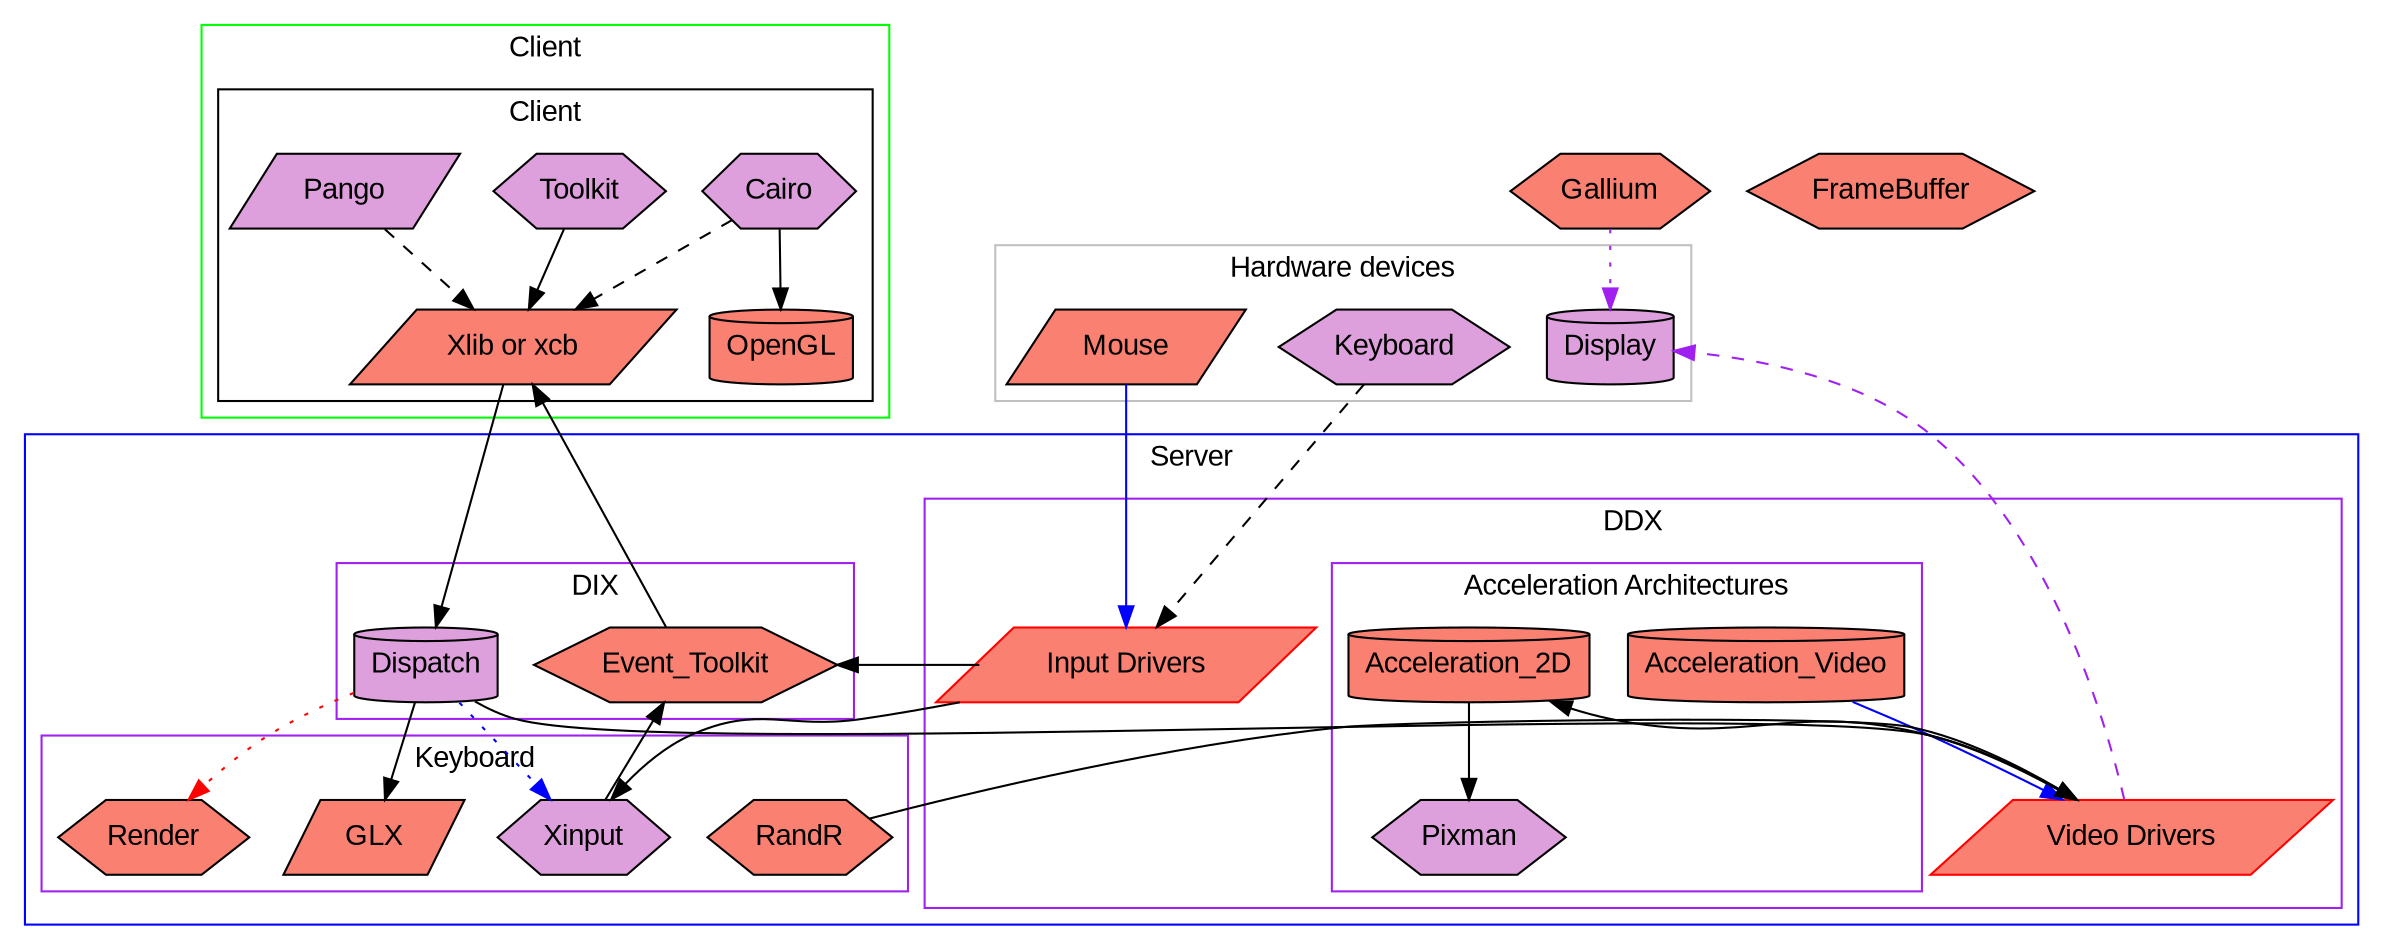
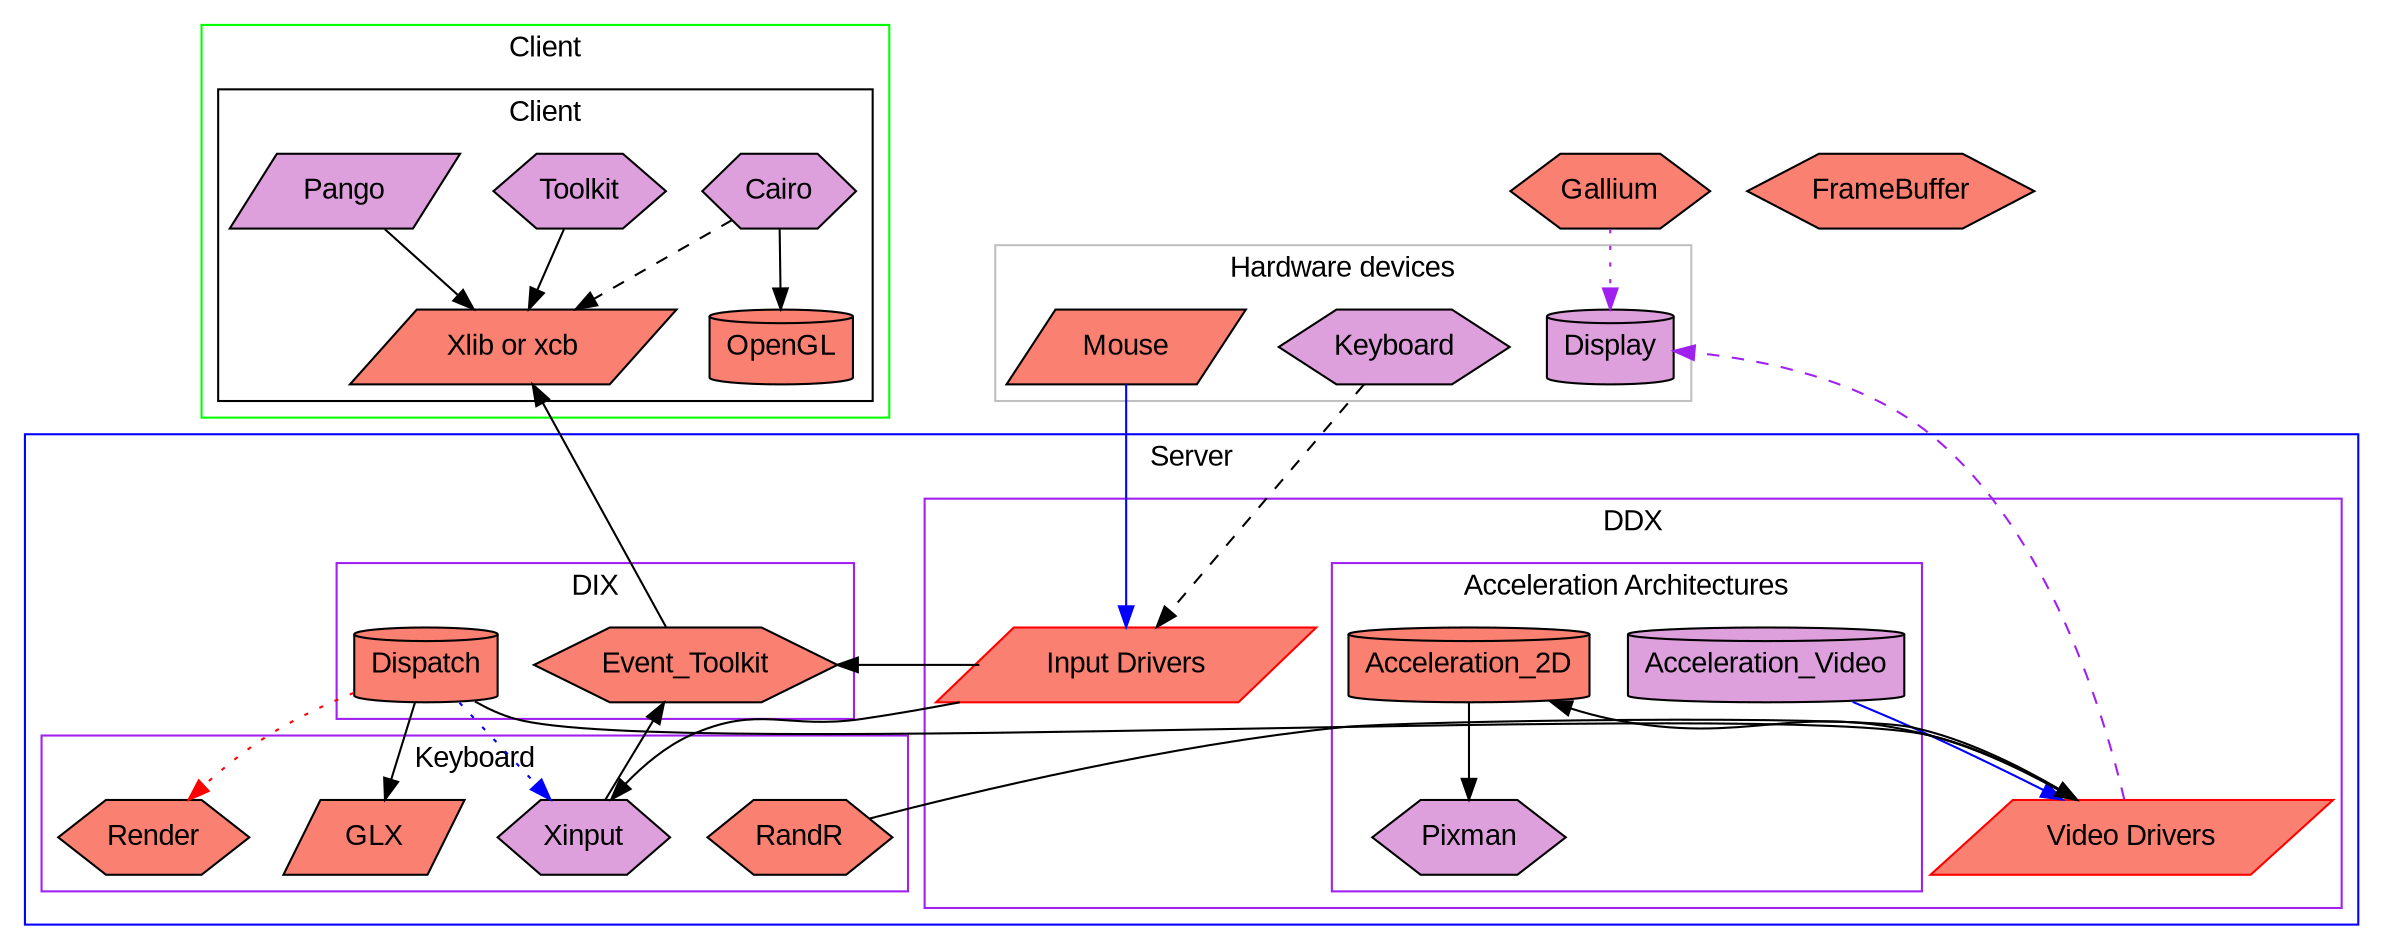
edge "Pango" -> "Xlib or xcb": style dashed -> solid
edge "Xlib or xcb" -> "Dispatch": removed
node "Dispatch": fillcolor plum -> salmon
node "Acceleration_Video": fillcolor salmon -> plum
